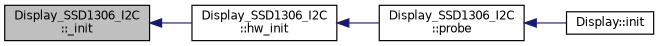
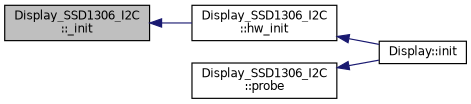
edge "Display_SSD1306_I2C ::probe" -> "Display_SSD1306_I2C ::hw_init": now "Display::init" -> "Display_SSD1306_I2C ::hw_init"
